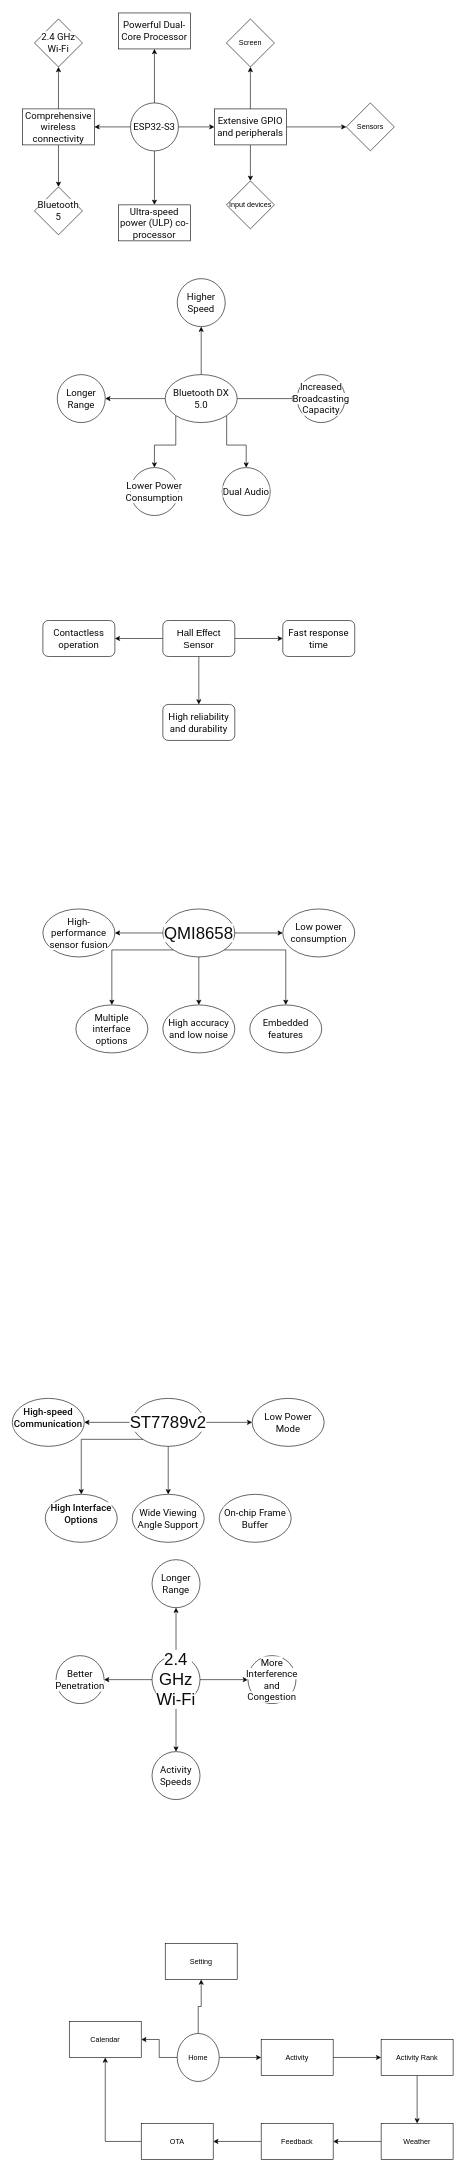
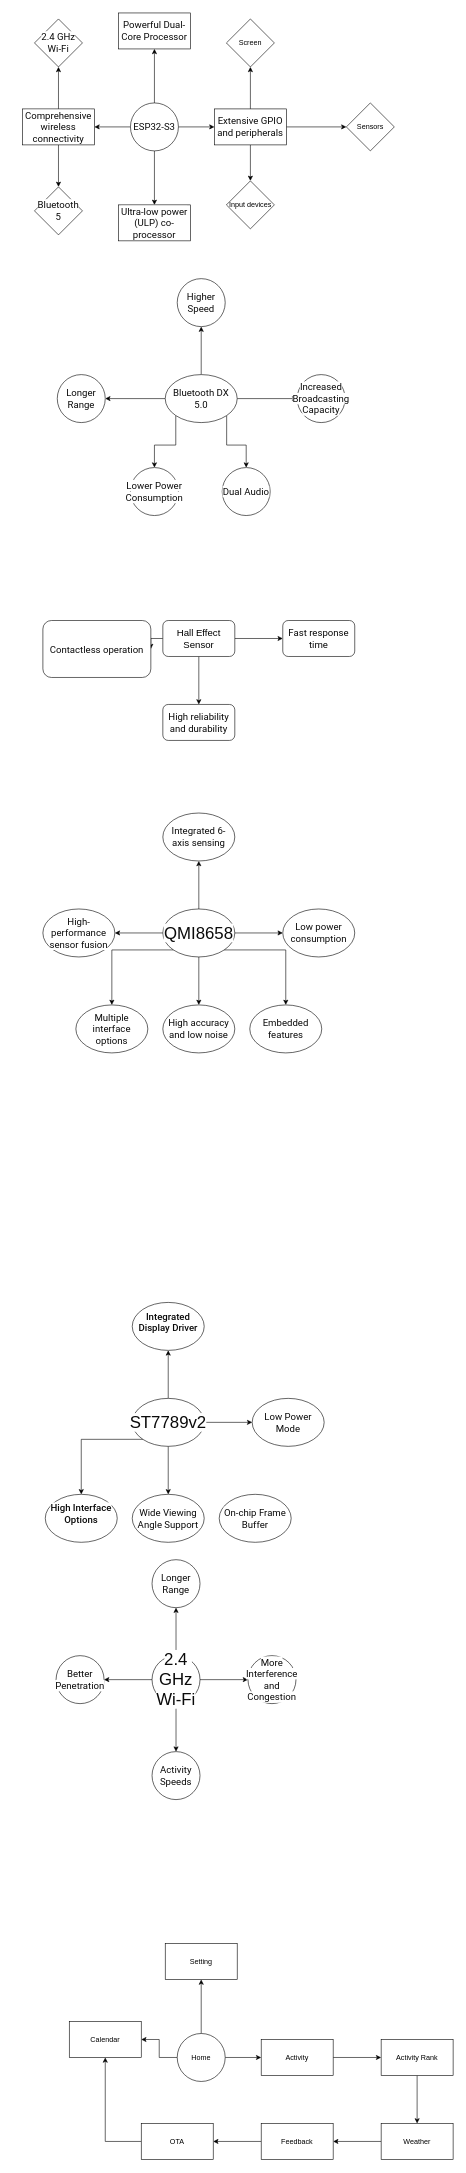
node "Ultra-speed power (ULP) co-processor": label "Ultra-speed power (ULP) co-processor" -> "Ultra-low power (ULP) co-processor"
node "Contactless operation": size 72x36 -> 108x57
node "Integrated 6-axis sensing": added
edge "QMI8658" -> "Integrated 6-axis sensing": added
node "Integrated Display Driver": added
edge "ST7789v2" -> "Integrated Display Driver": added
node "High-speed Communication": removed
edge "ST7789v2" -> "High-speed Communication": removed
node "Home": size 42x48 -> 48x48
